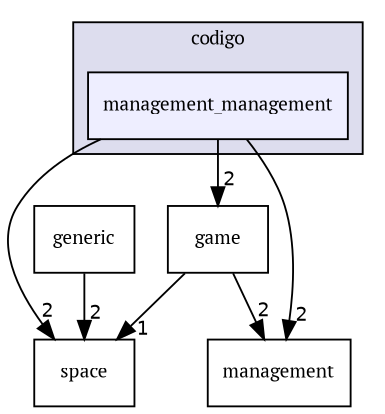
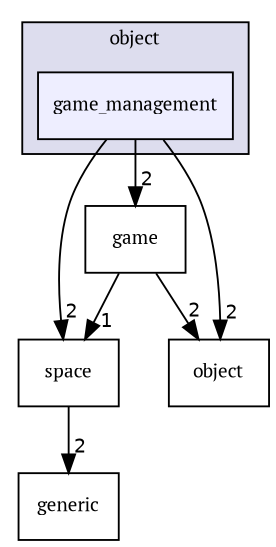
cluster "codigo": label "codigo" -> "object"
node "management_management": label "management_management" -> "game_management"
edge "generic" -> "space": reversed
node "management": label "management" -> "object"
